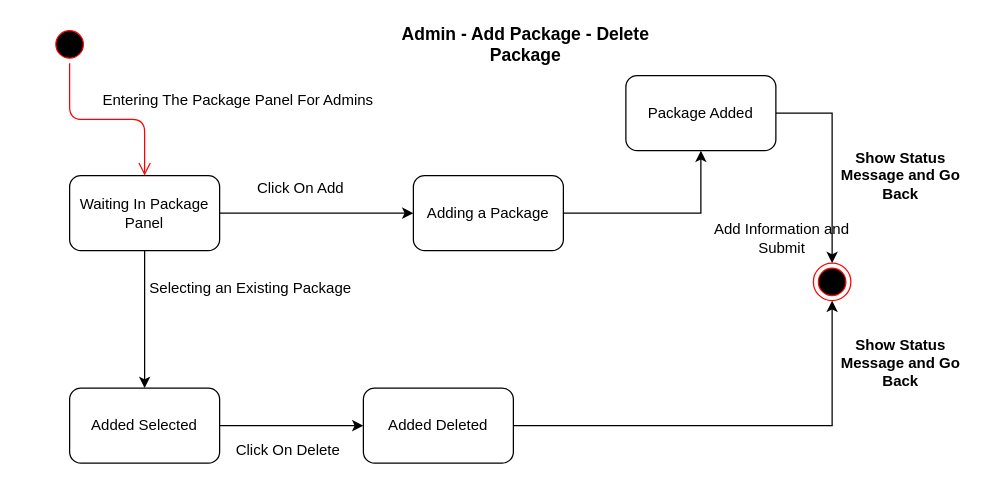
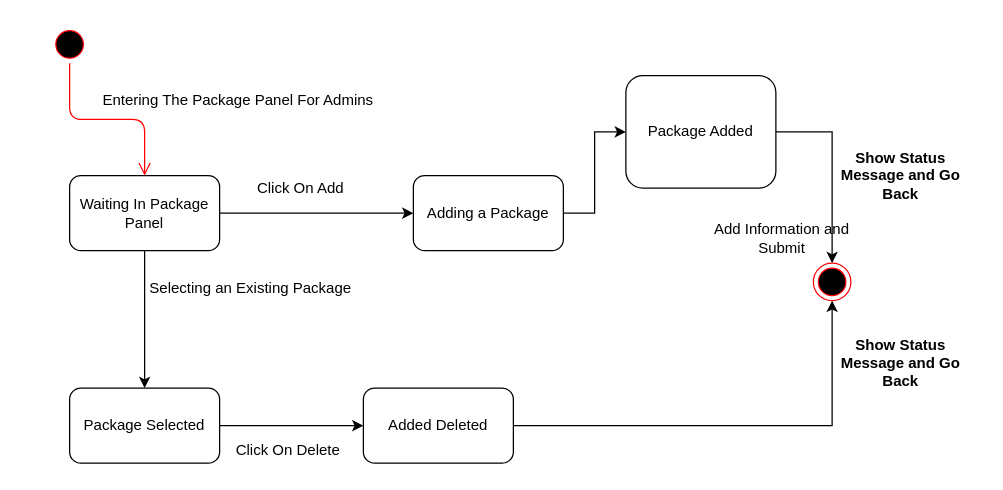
node "Admin - Add Package - Delete Package": removed
node "Package Added": size 150x75 -> 150x113
node "Added Selected": label "Added Selected" -> "Package Selected"
